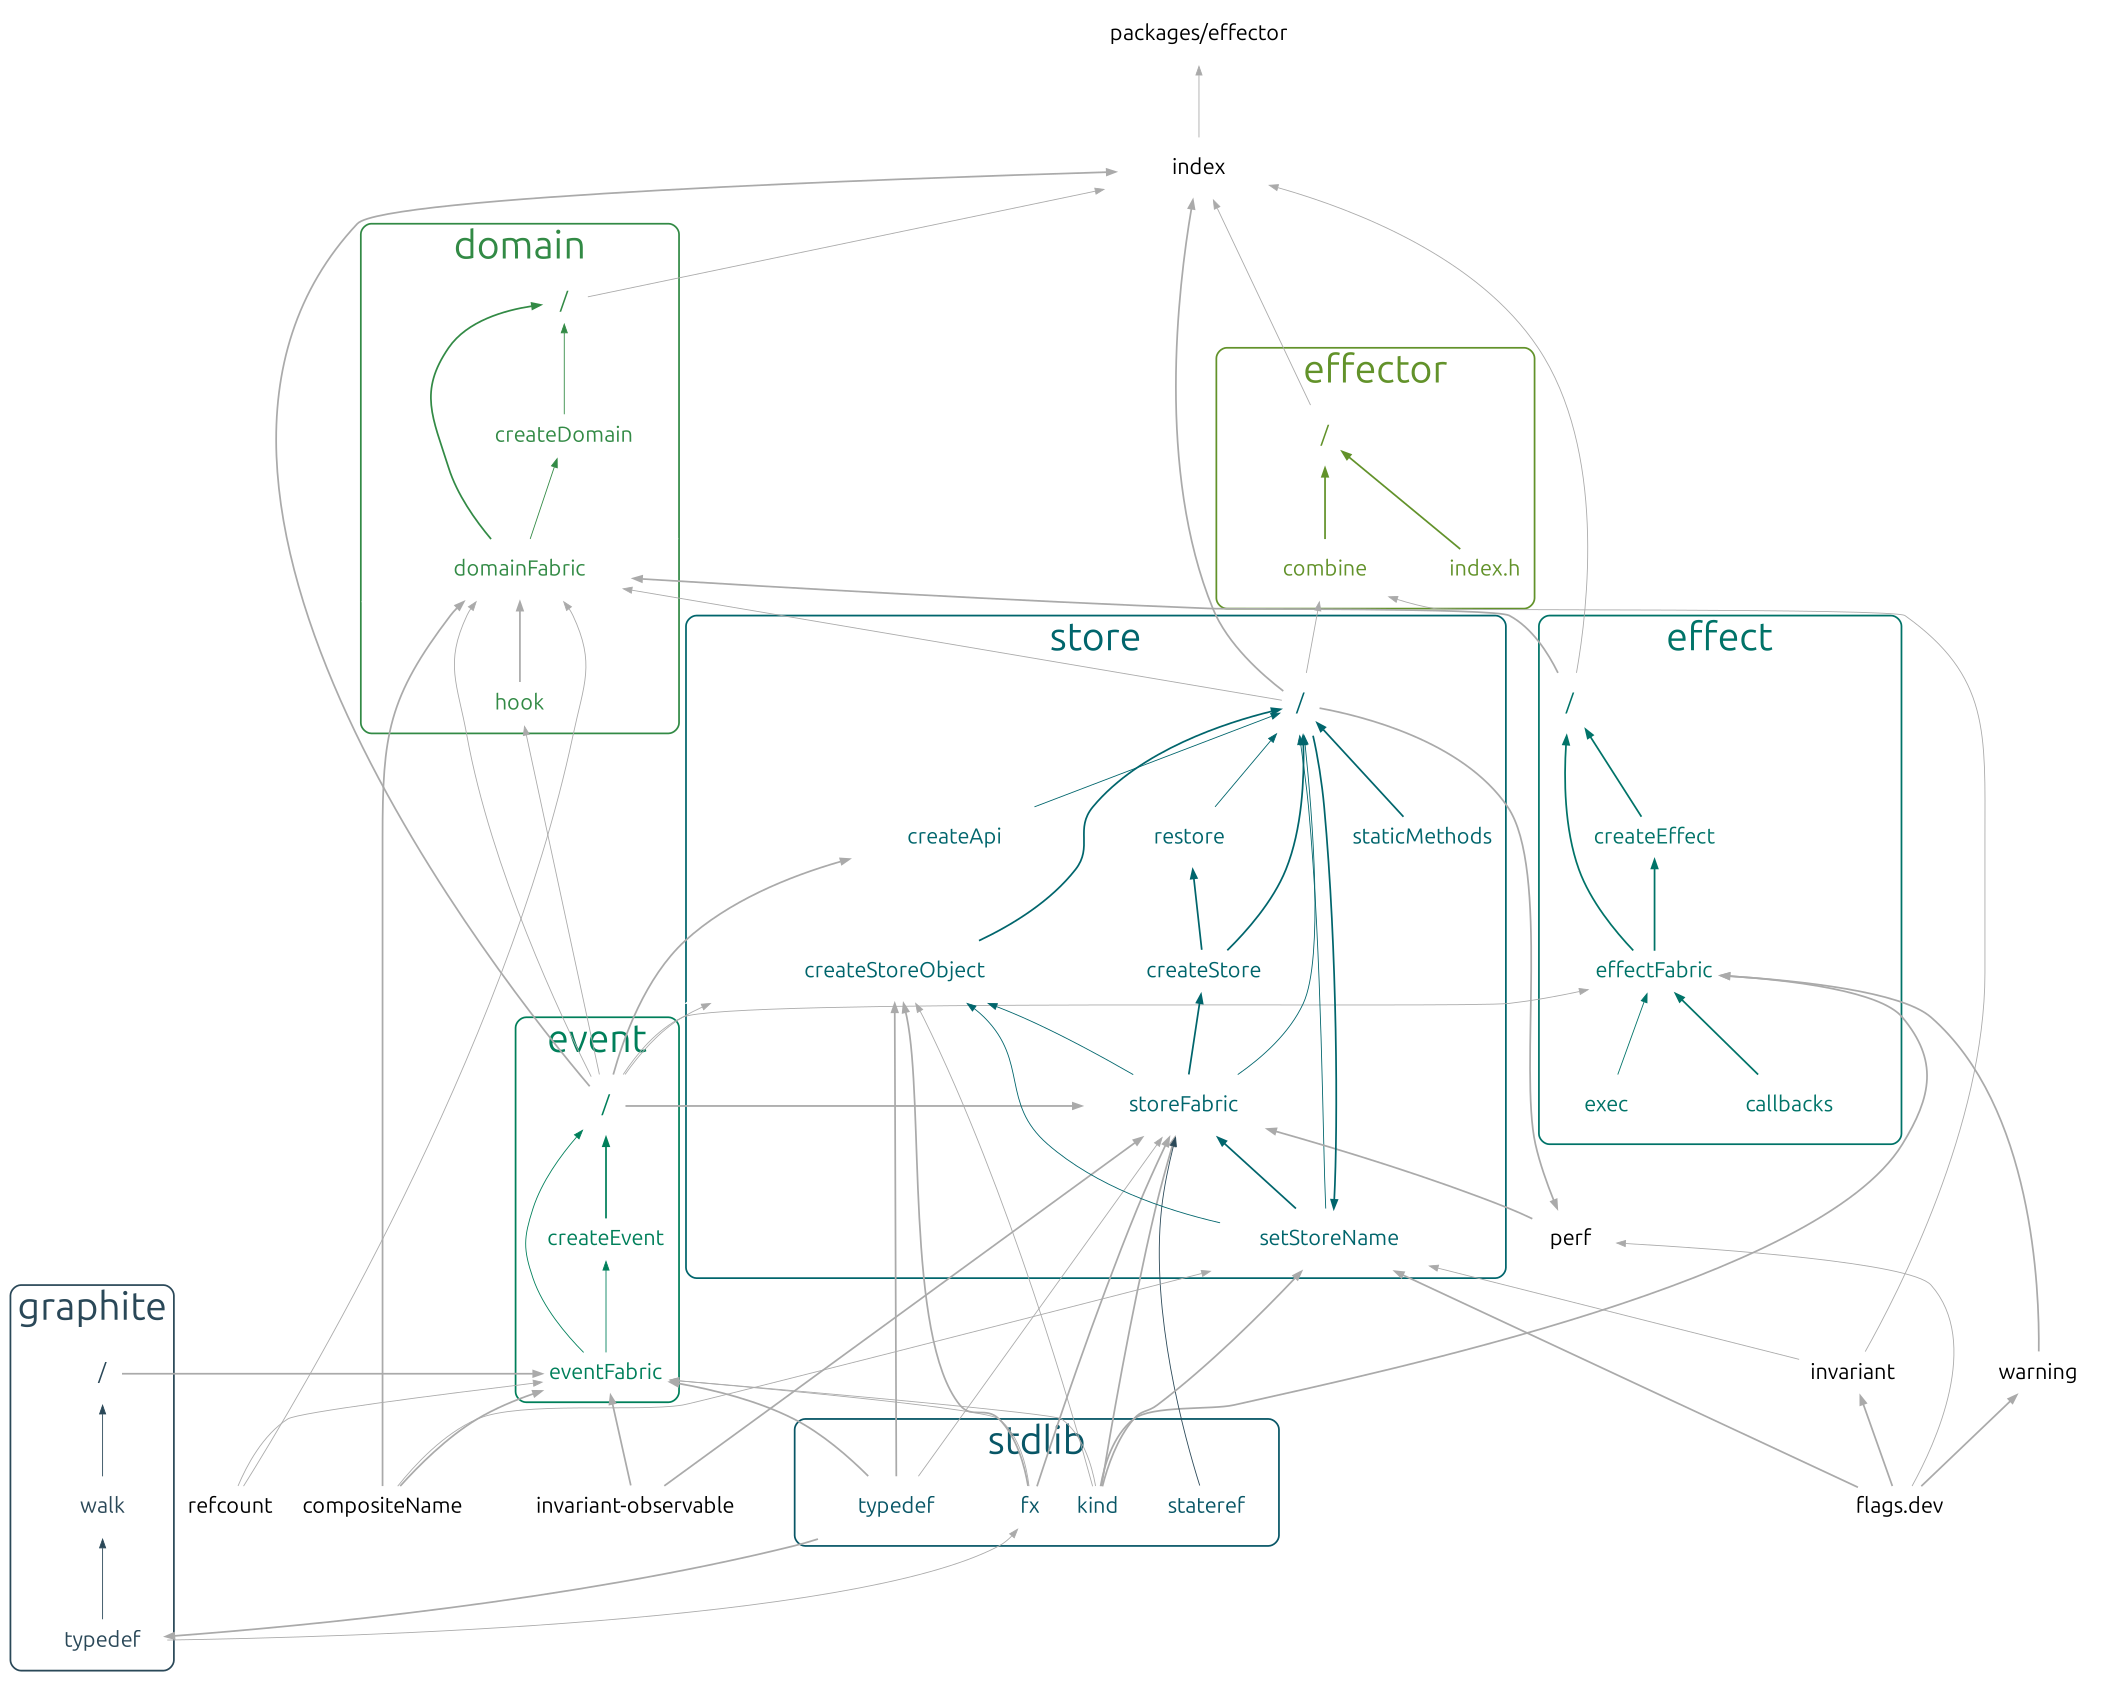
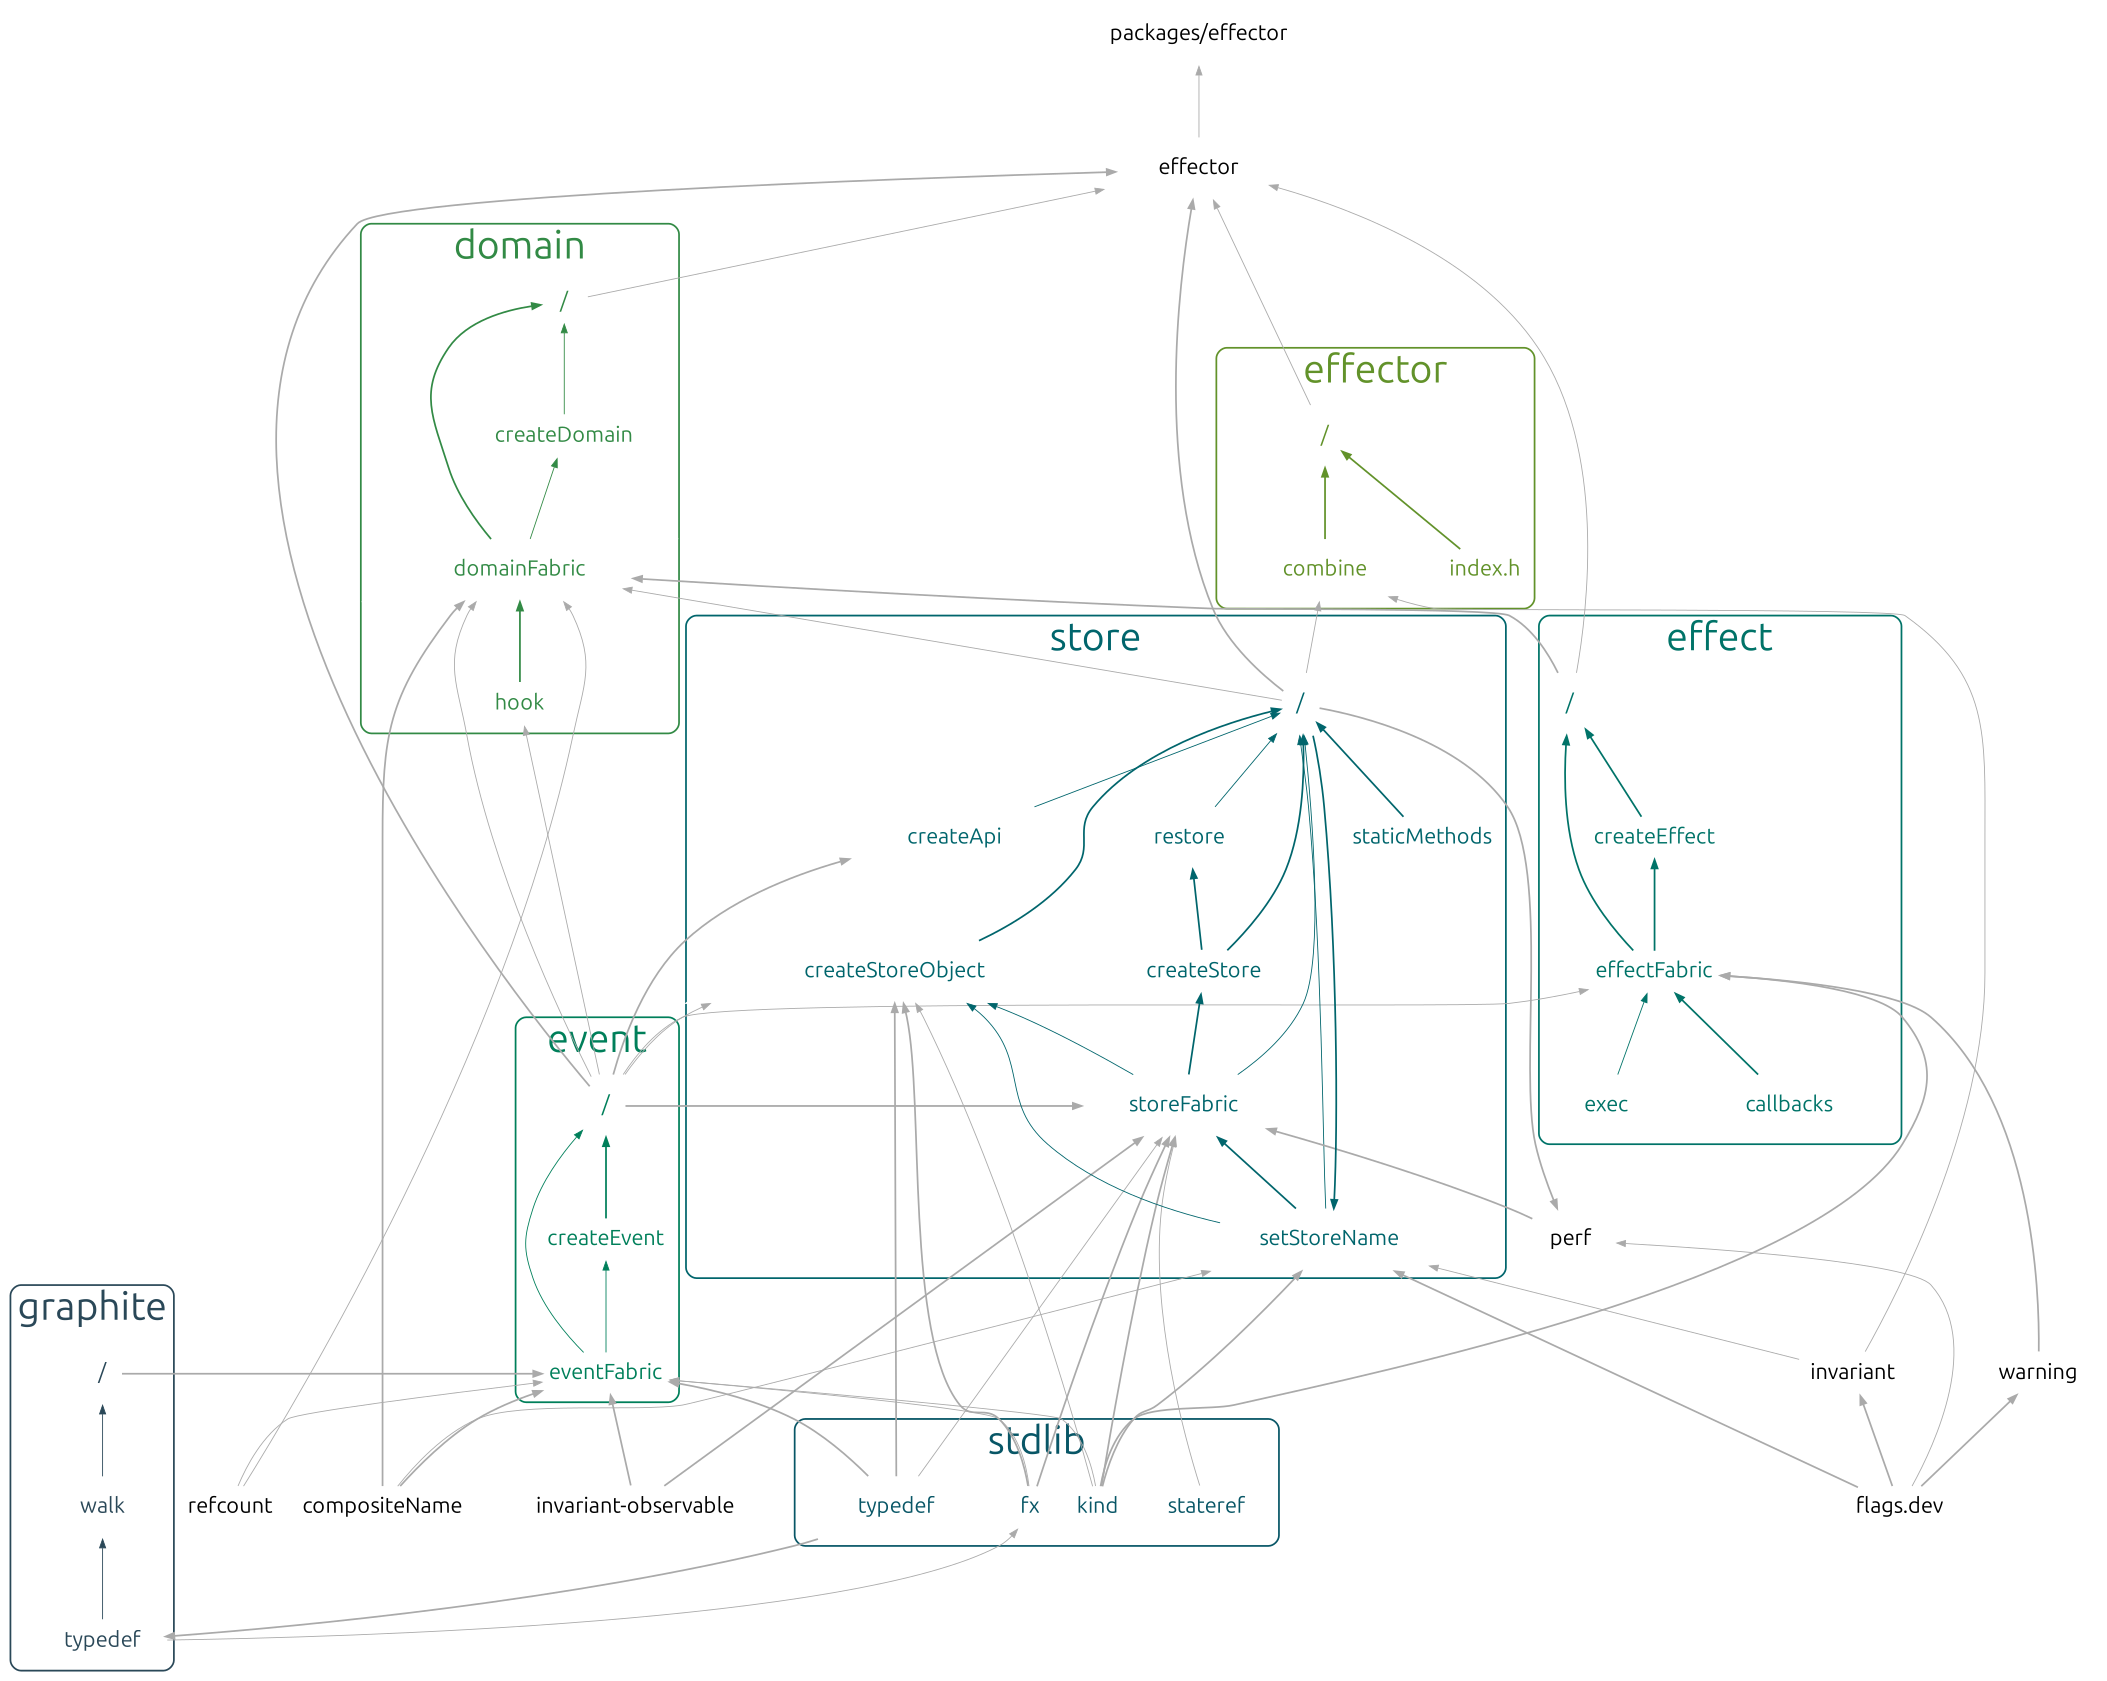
node "index": label "index" -> "effector"
edge "hook" -> "domainFabric": color #aaaaaa -> #328a45
edge "stateref" -> "storeFabric": color #2a4858 -> #aaaaaa
